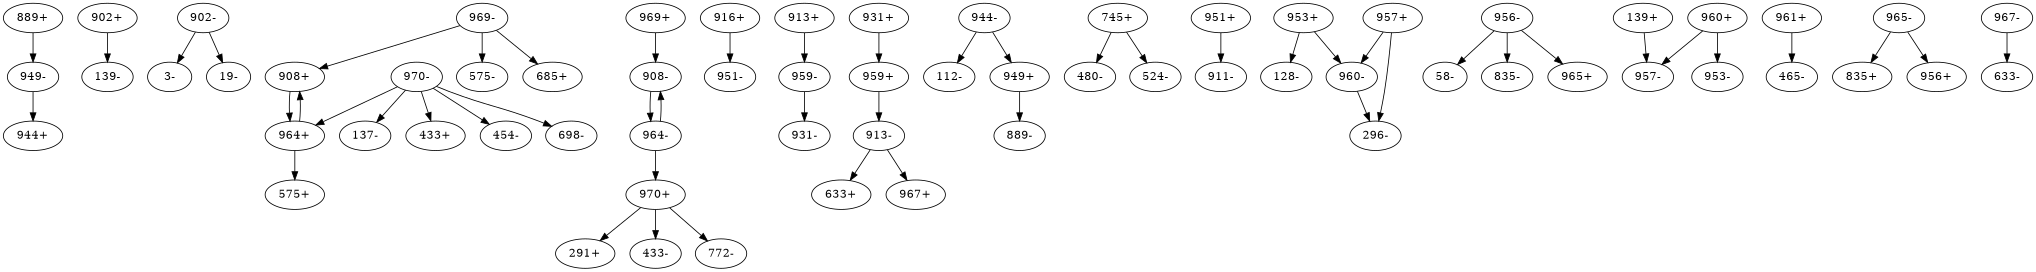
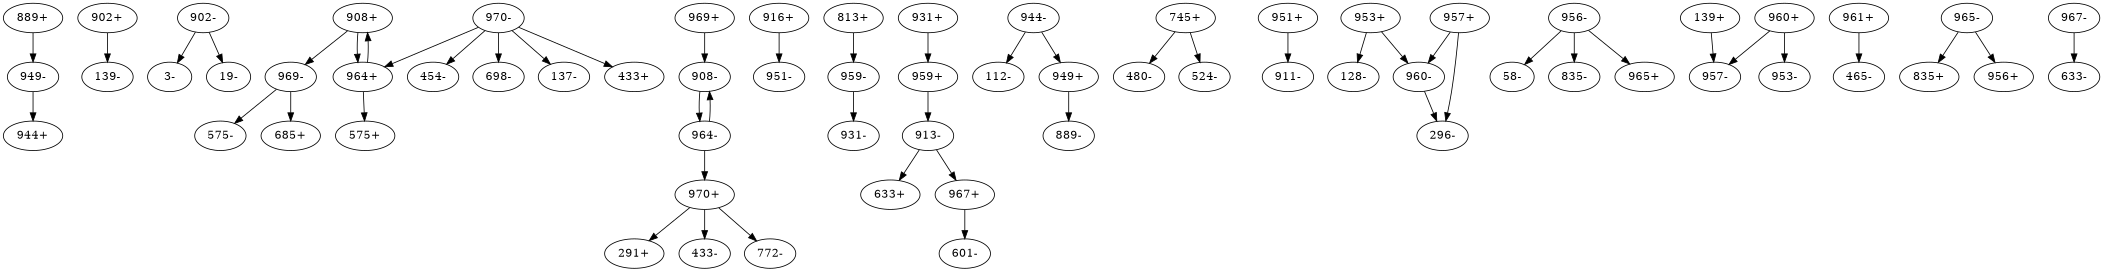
node "913+": label "913+" -> "813+"
edge "969-" -> "908+": reversed
node "601-": added
